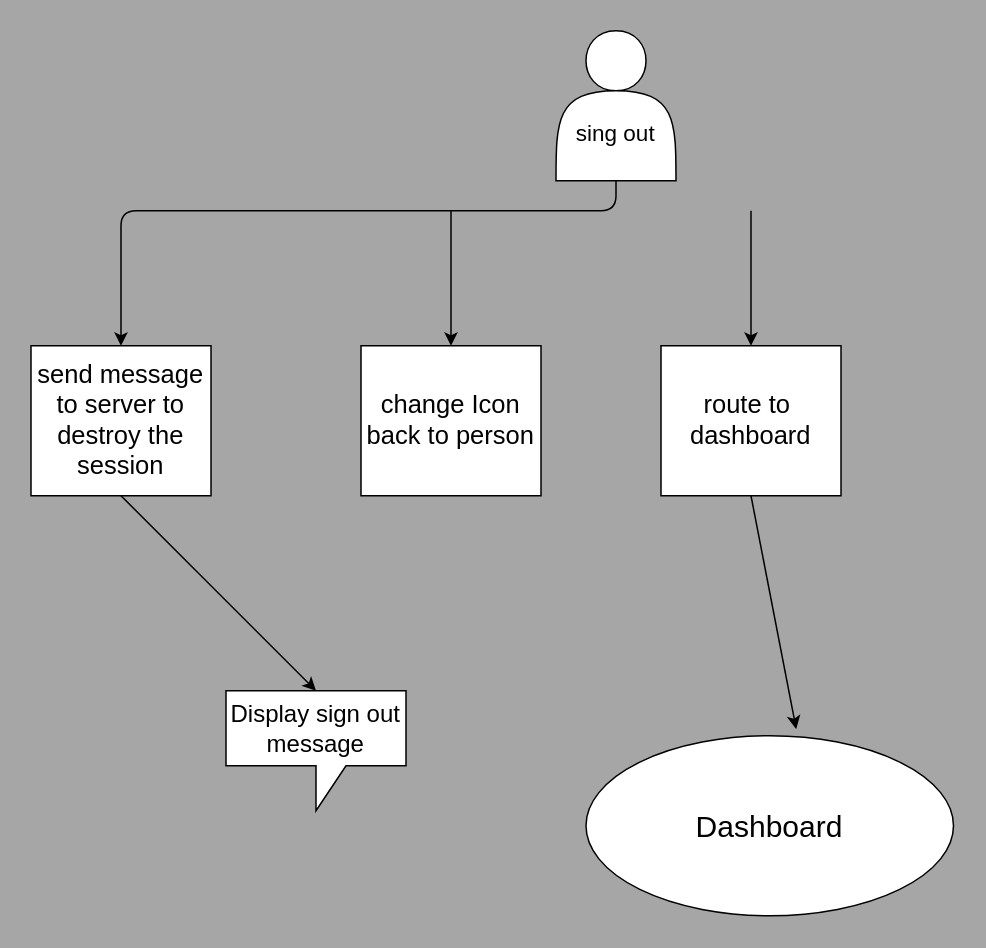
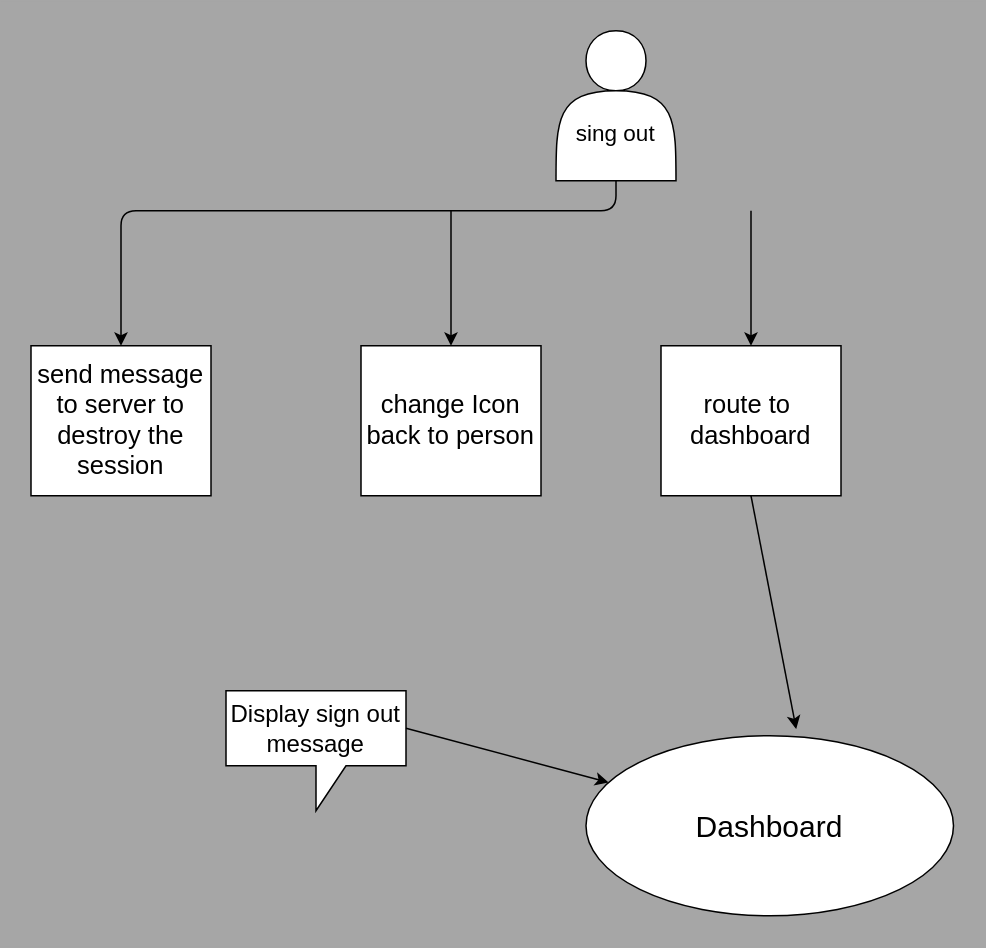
edge "send message to server to destroy the session" -> "Display sign out message": removed
edge "Display sign out message" -> "Dashboard": added
